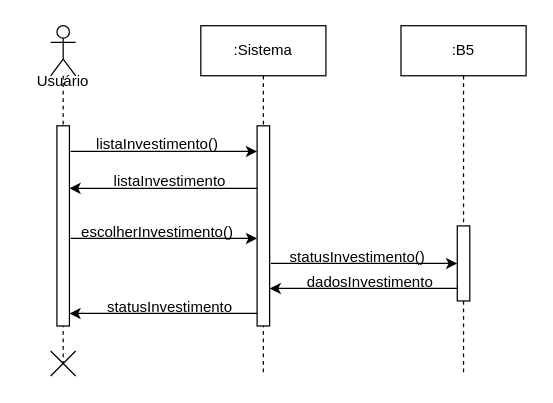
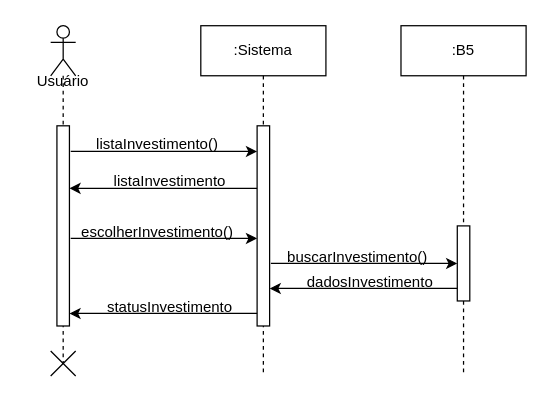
node "statusInvestimento()": label "statusInvestimento()" -> "buscarInvestimento()"
